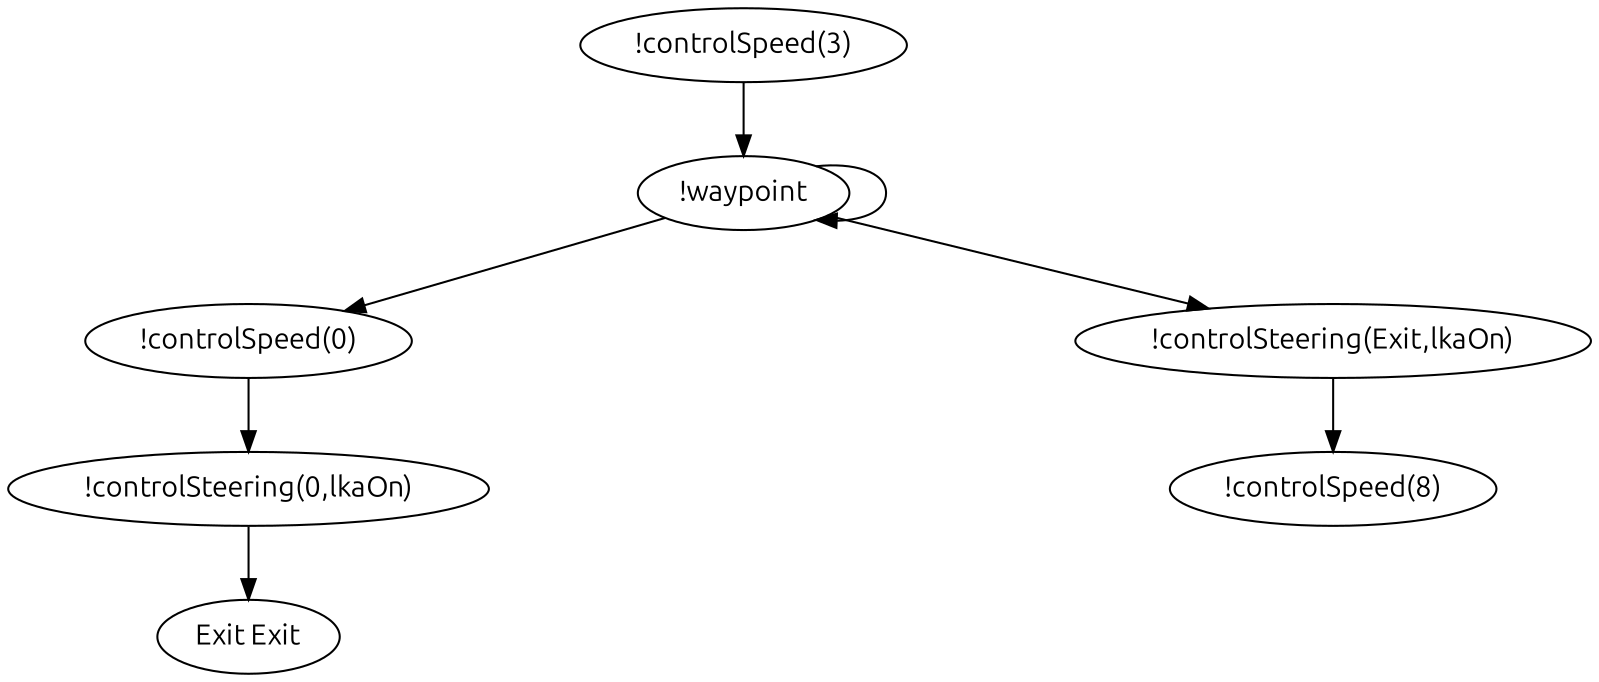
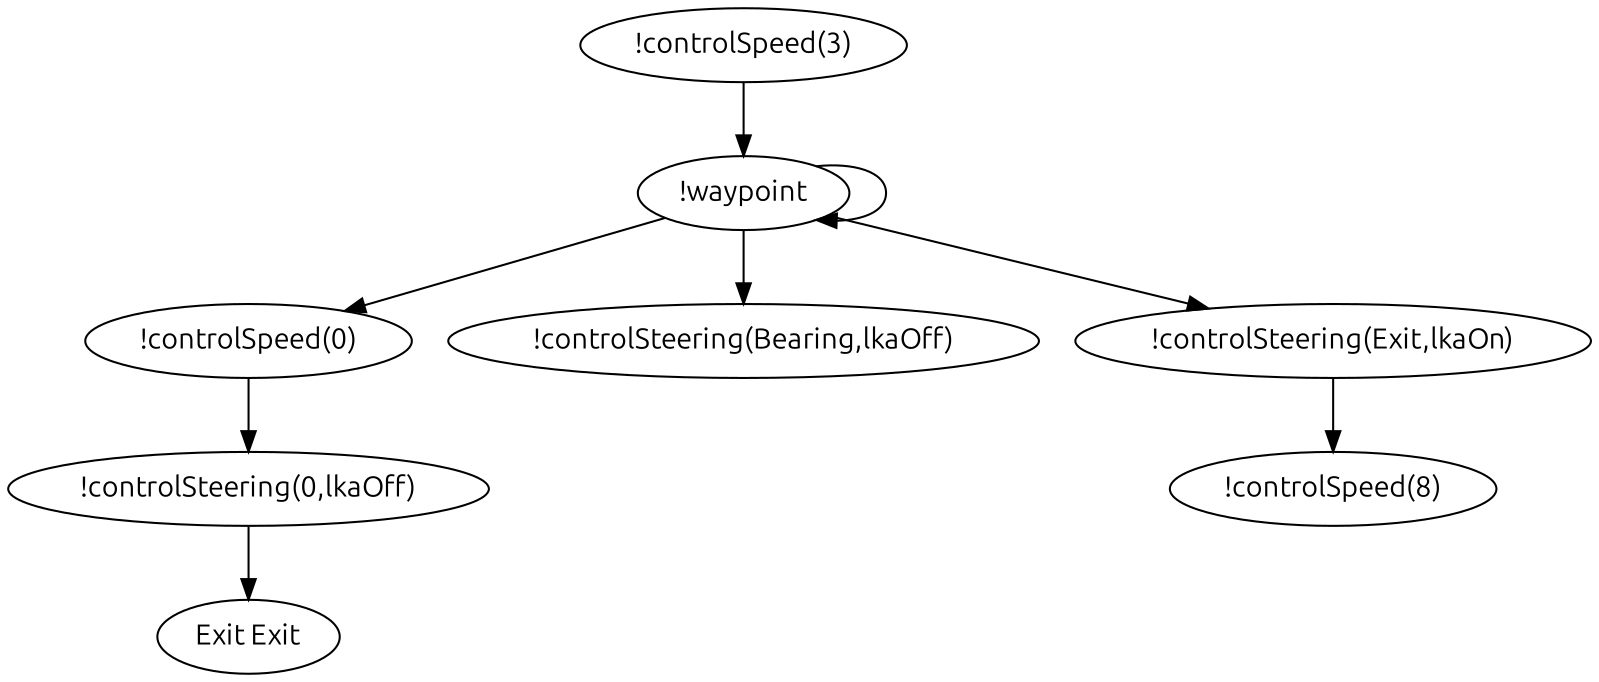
node "!controlSteering(Bearing,lkaOff)": added
node "!controlSteering(0,lkaOn)": label "!controlSteering(0,lkaOn)" -> "!controlSteering(0,lkaOff)"
